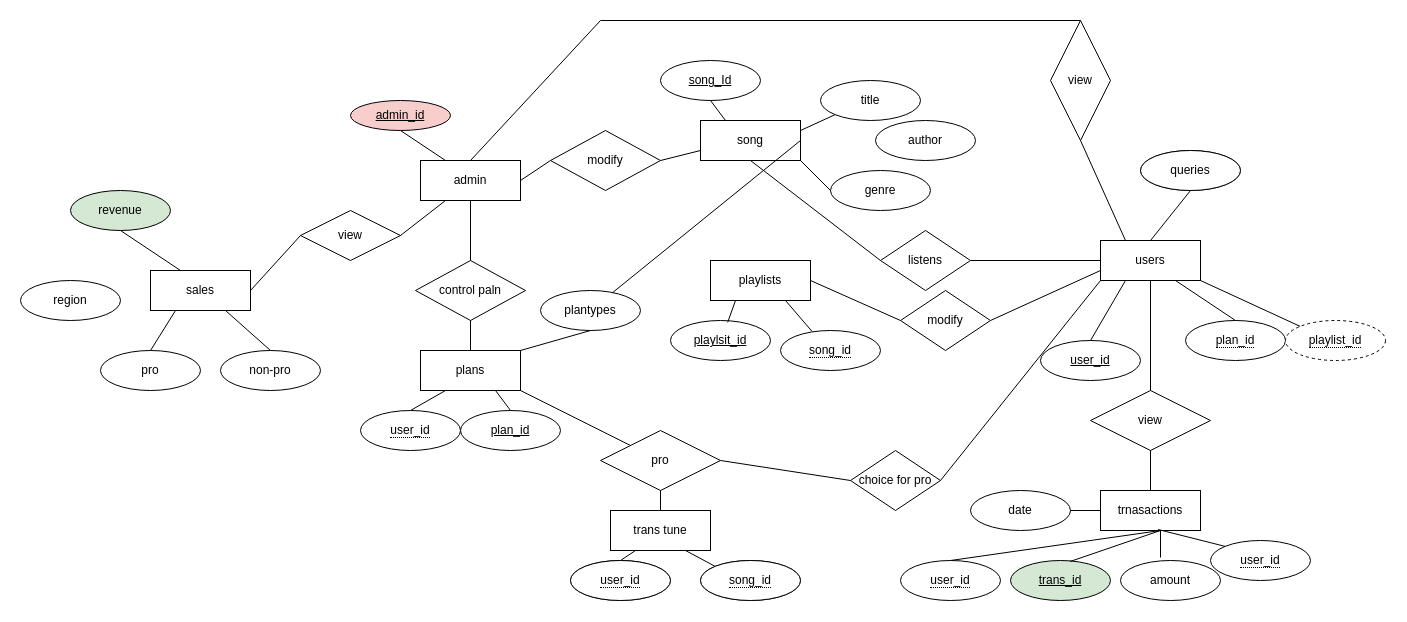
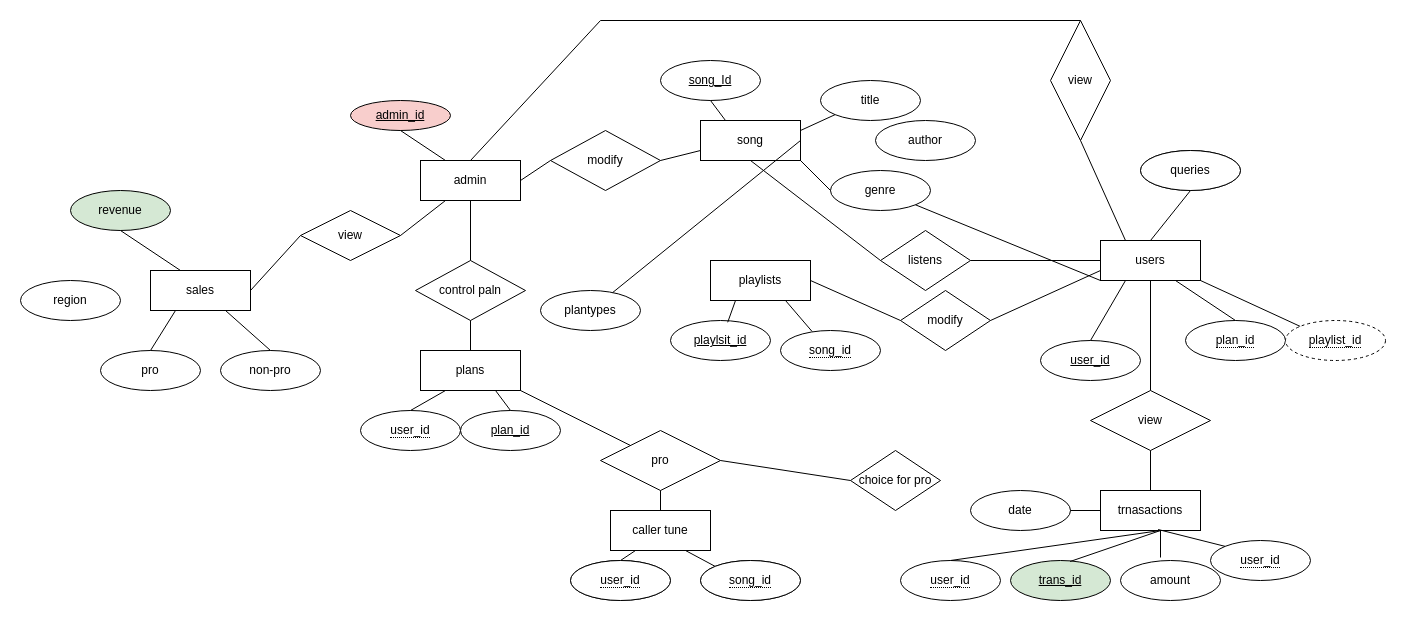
edge "plantypes" -- "plans": removed
edge "users" -- "choice for pro": now "users" -- "genre"
node "trans tune": label "trans tune" -> "caller tune"
